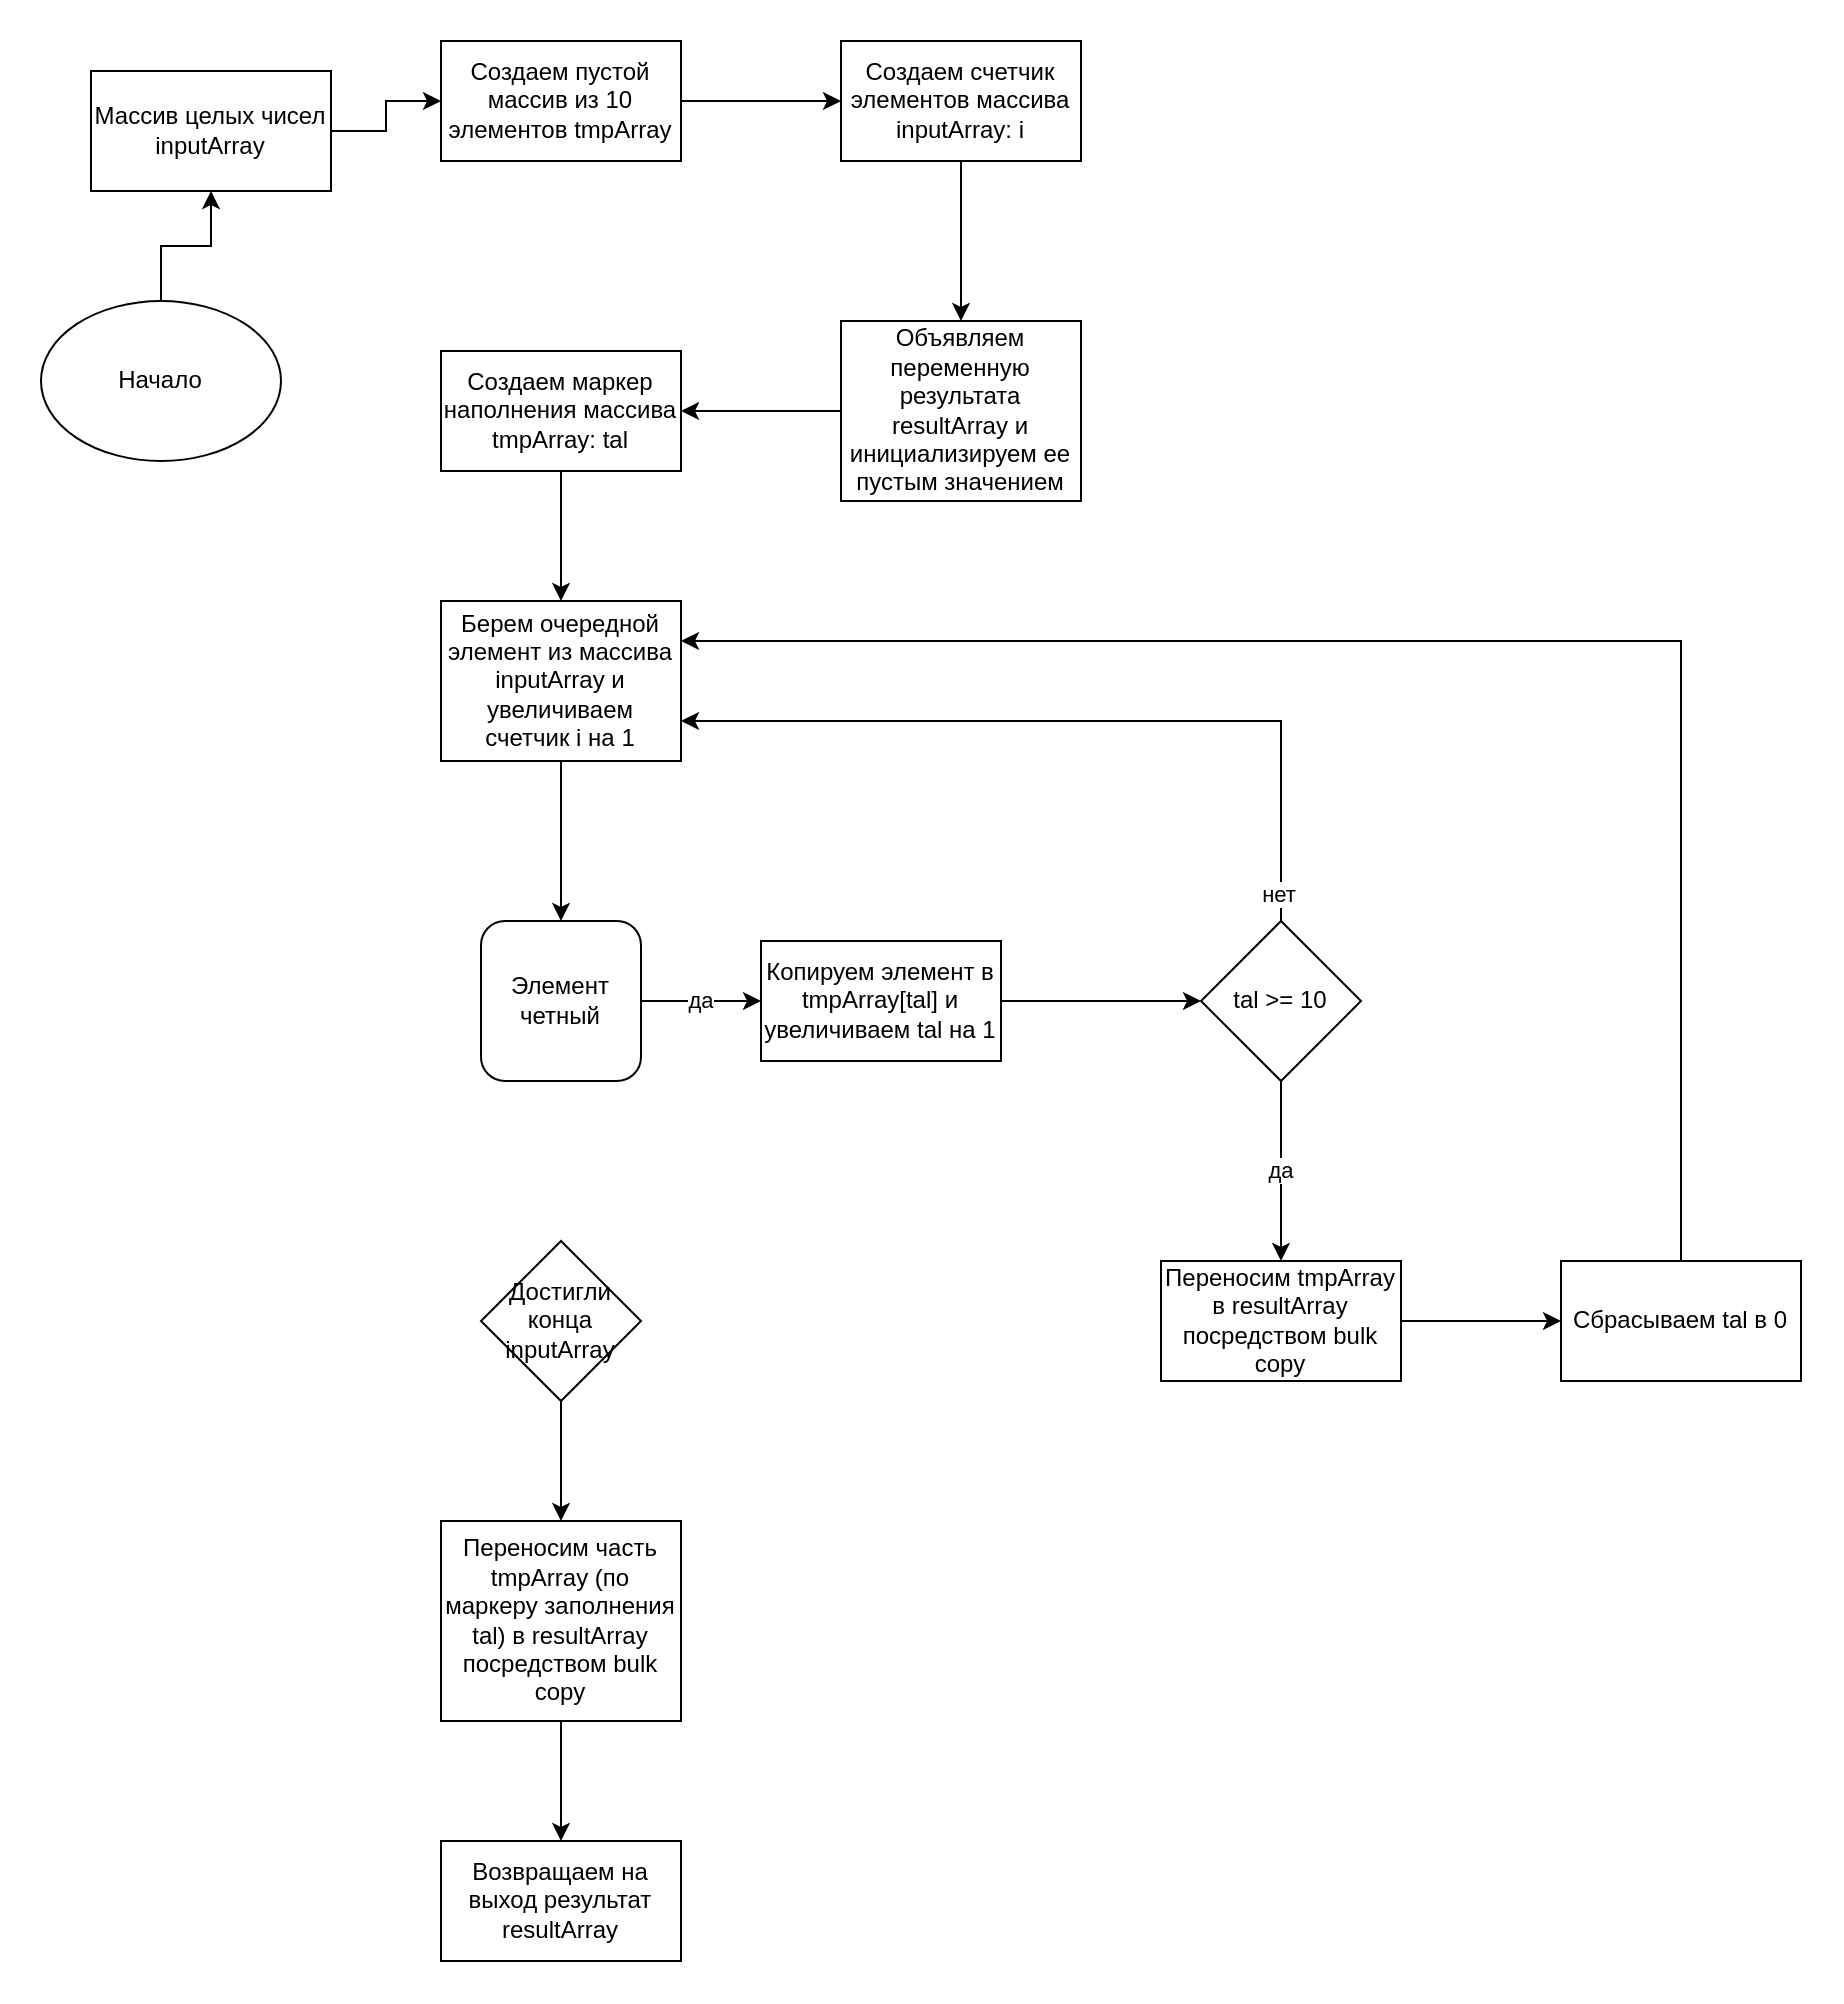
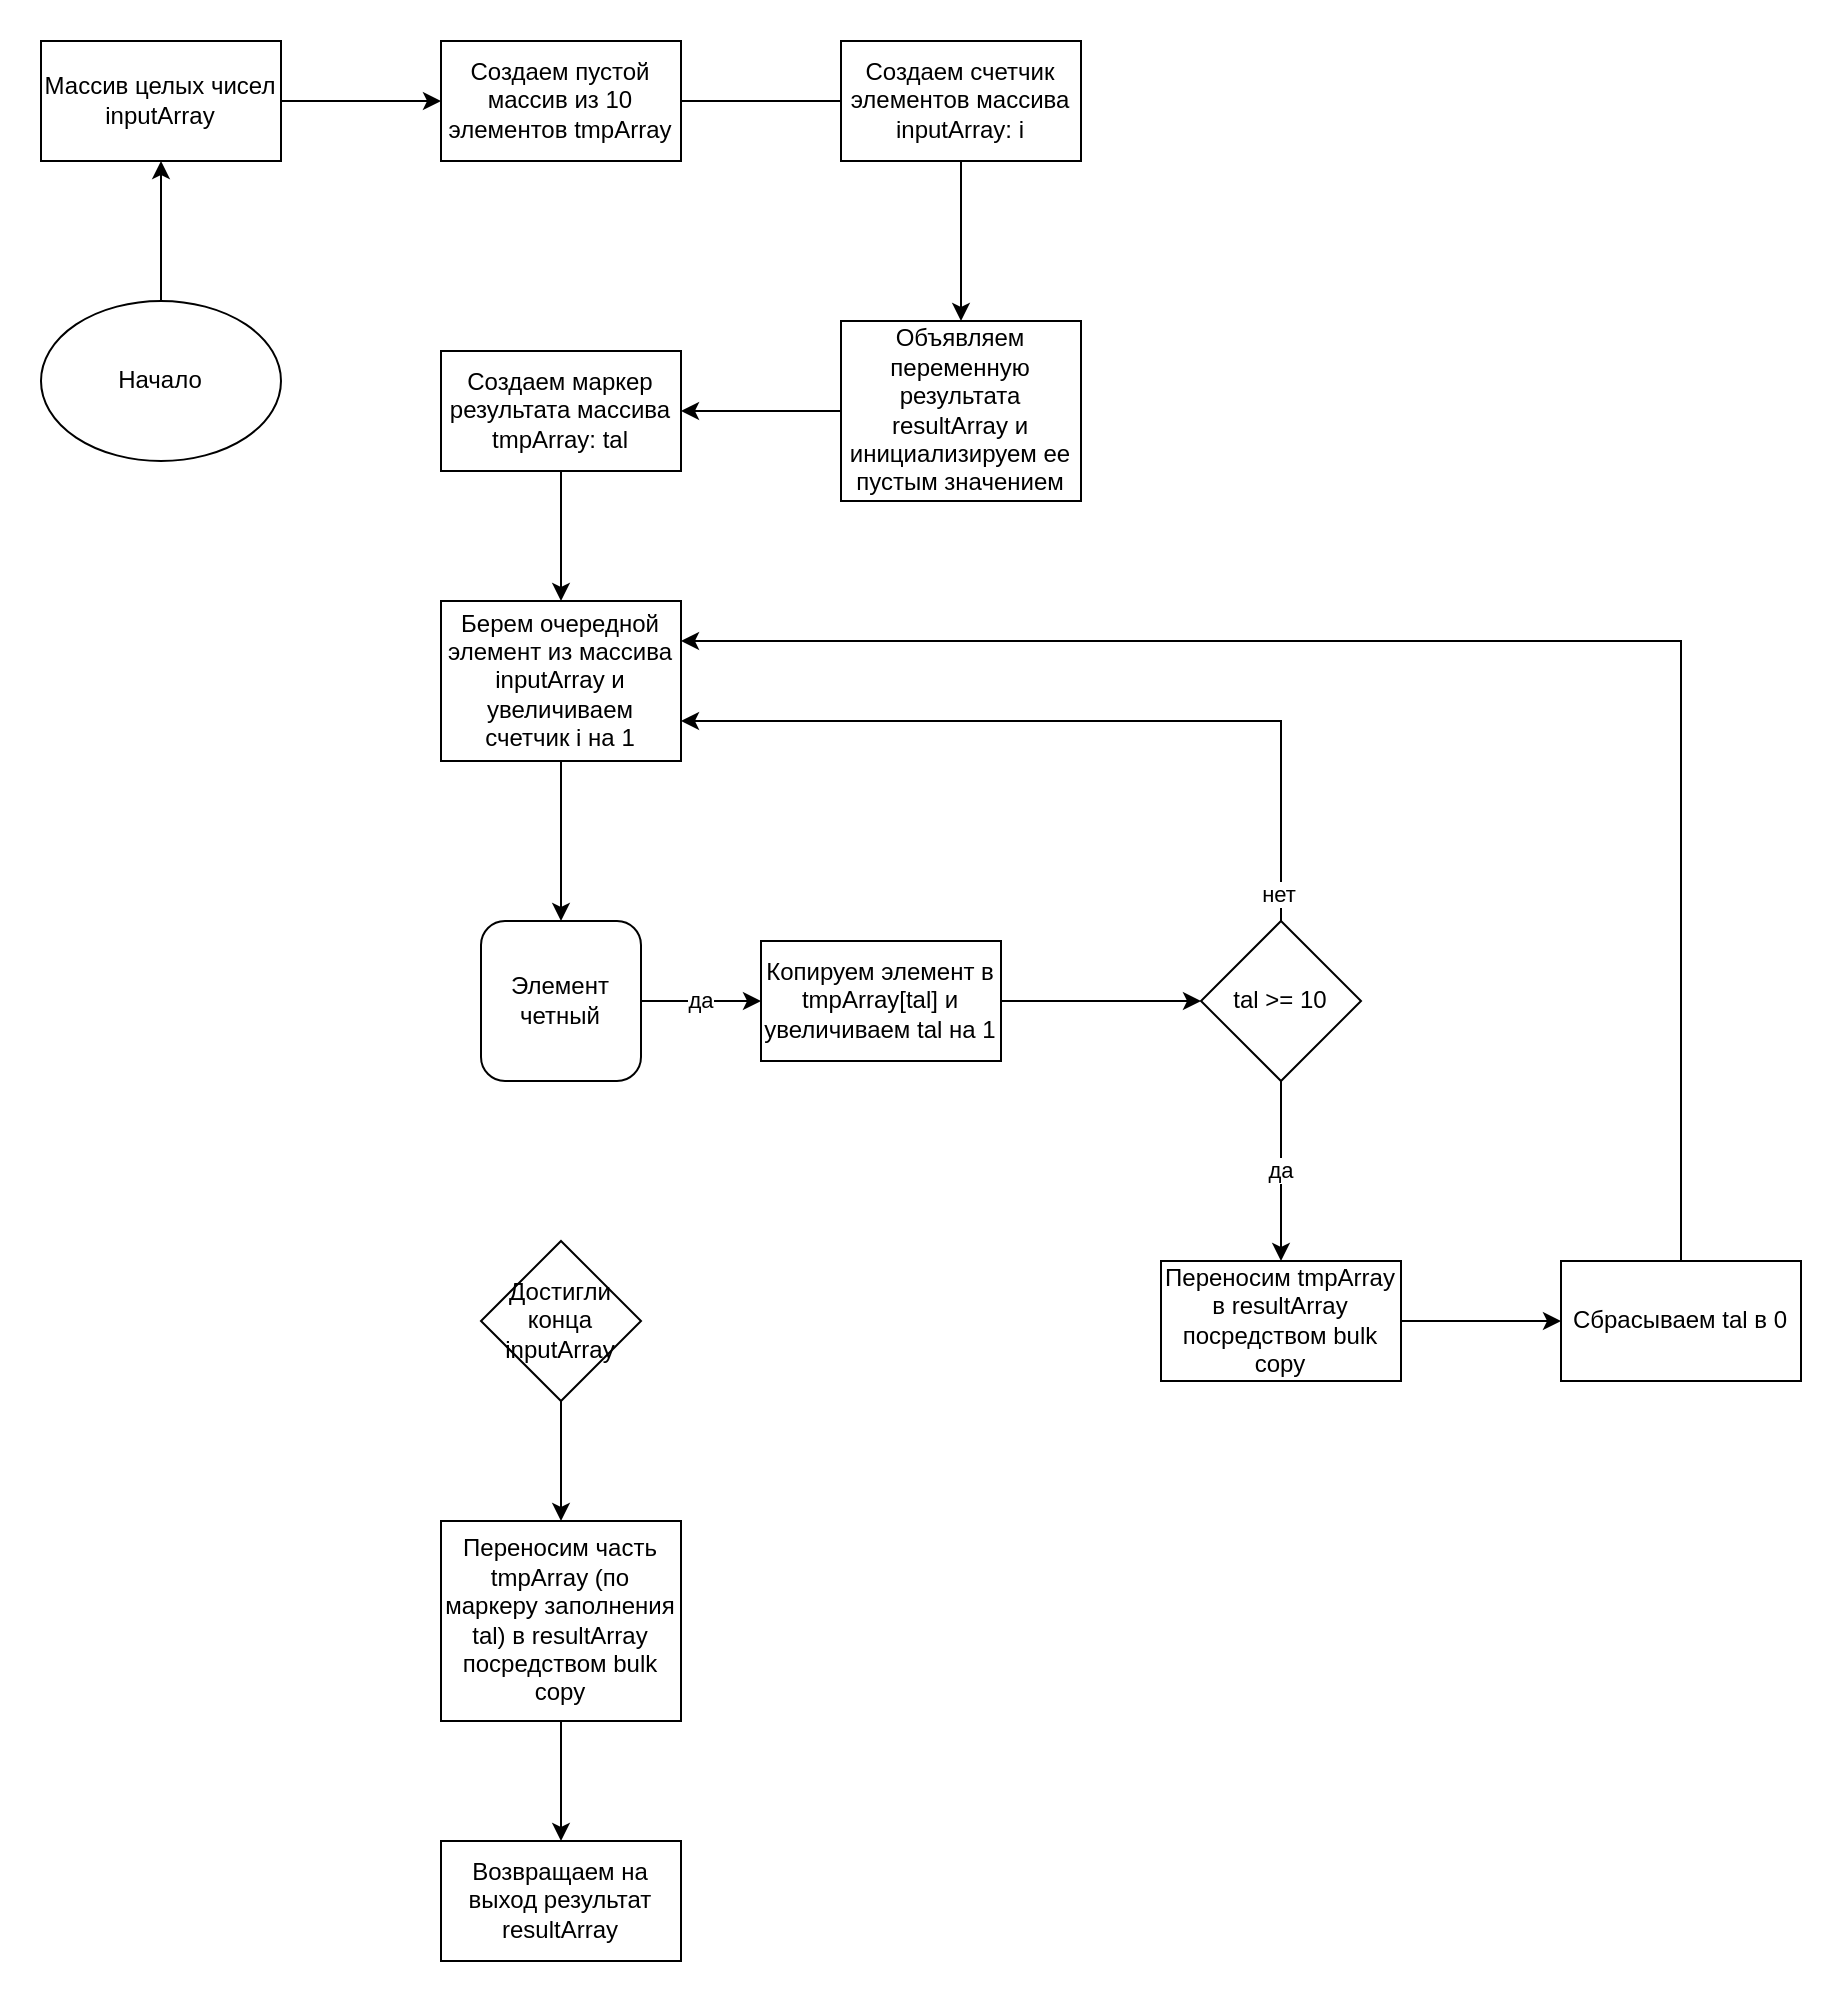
edge "Создаем пустой массив из 10 элементов tmpArray" -> "Создаем счетчик элементов массива inputArray: i": arrowhead classic -> none
node "Массив целых чисел inputArray": moved (211, 131) -> (161, 101)
node "Создаем маркер наполнения массива tmpArray: tal": label "Создаем маркер наполнения массива tmpArray: tal" -> "Создаем маркер результата массива tmpArray: tal"
